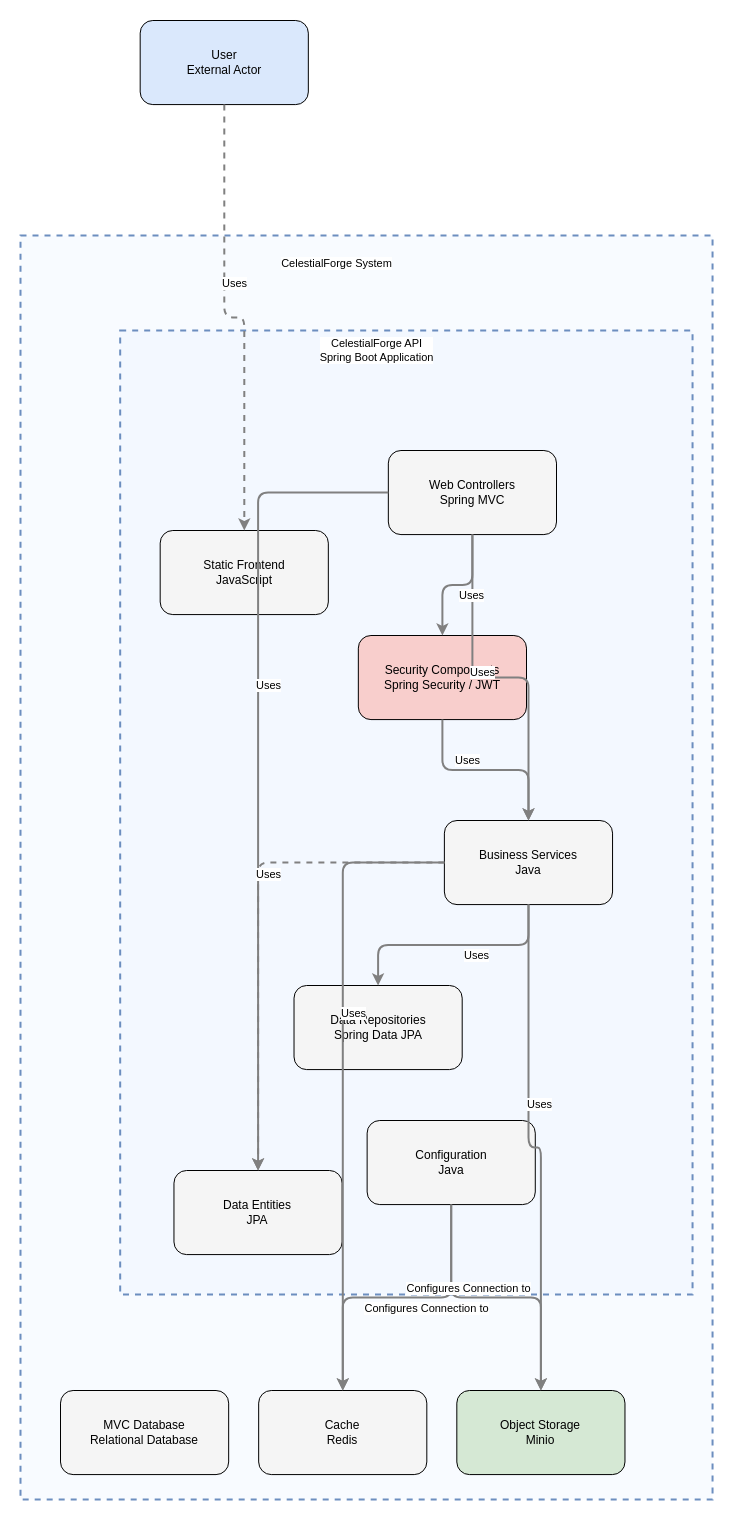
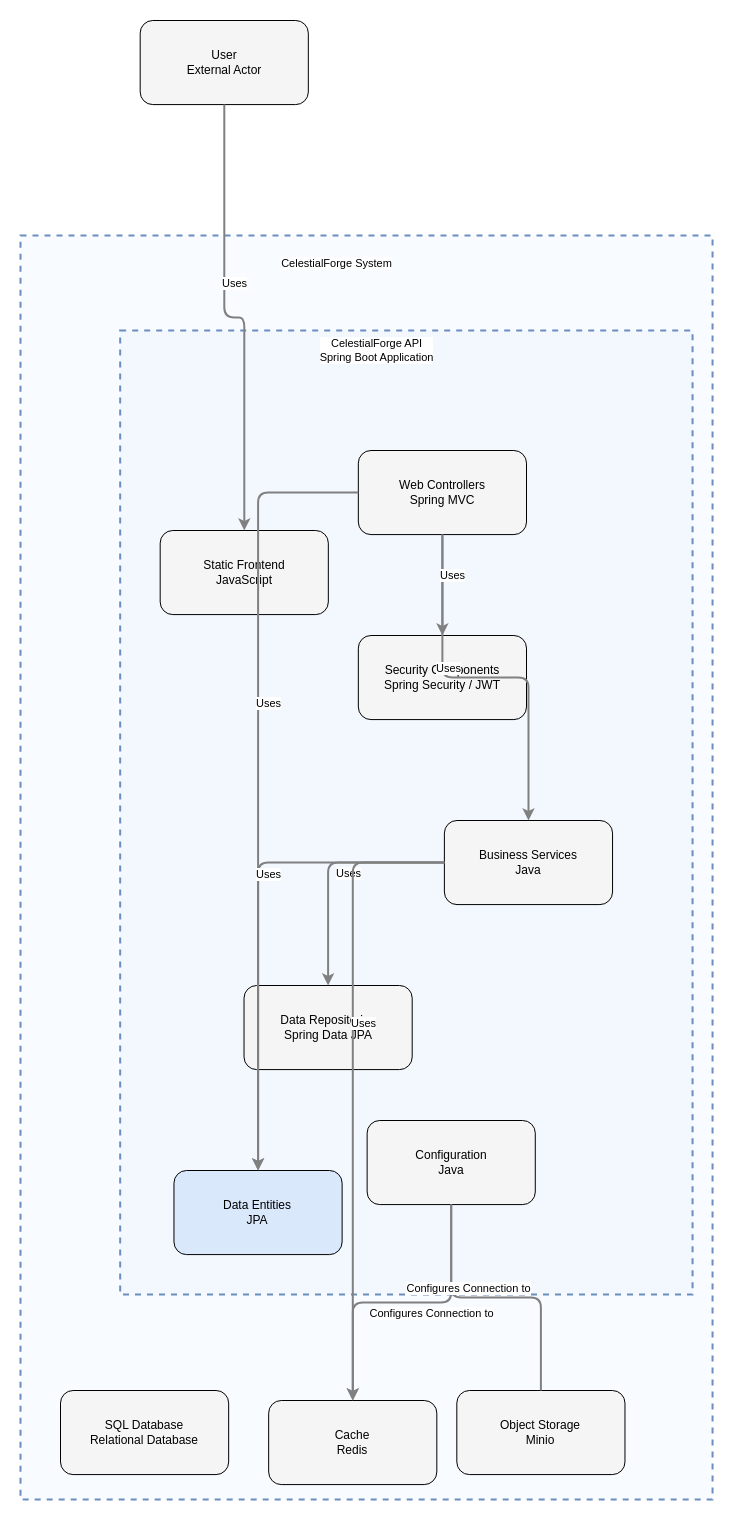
node "User External Actor": fillcolor #dae8fc -> #f5f5f5
edge "User External Actor" -> "Static Frontend JavaScript": style dashed -> solid
node "Web Controllers Spring MVC": moved (472, 493) -> (442, 493)
node "Security Components Spring Security / JWT": fillcolor #f8cecc -> #f5f5f5
edge "Security Components Spring Security / JWT" -> "Business Services Java": removed, label "Uses"
edge "Business Services Java" -> "Data Entities JPA": style dashed -> solid
node "Data Repositories Spring Data JPA": moved (378, 1028) -> (328, 1028)
edge "Business Services Java" -> "Object Storage Minio": removed, label "Uses"
node "Data Entities JPA": fillcolor #f5f5f5 -> #dae8fc
edge "Configuration Java" -> "Object Storage Minio": arrowhead classic -> none
node "MVC Database Relational Database": label "MVC Database Relational Database" -> "SQL Database Relational Database"
node "Cache Redis": moved (343, 1433) -> (353, 1443)
node "Object Storage Minio": fillcolor #d5e8d4 -> #f5f5f5
